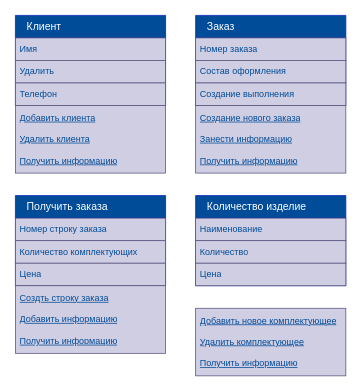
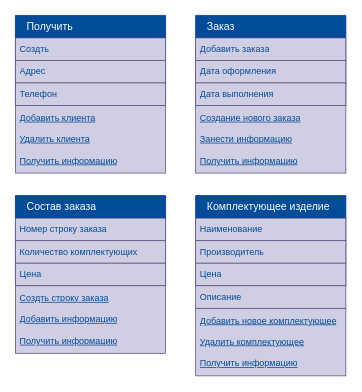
node "Клиент": label "Клиент" -> "Получить"
node "Имя": label "Имя" -> "Создть"
node "Номер заказа": label "Номер заказа" -> "Добавить заказа"
node "Удалить": label "Удалить" -> "Адрес"
node "Состав оформления": label "Состав оформления" -> "Дата оформления"
node "Создание выполнения": label "Создание выполнения" -> "Дата выполнения"
node "Получить заказа": label "Получить заказа" -> "Состав заказа"
node "Количество изделие": label "Количество изделие" -> "Комплектующее изделие"
node "Количество": label "Количество" -> "Производитель"
node "Описание": added
